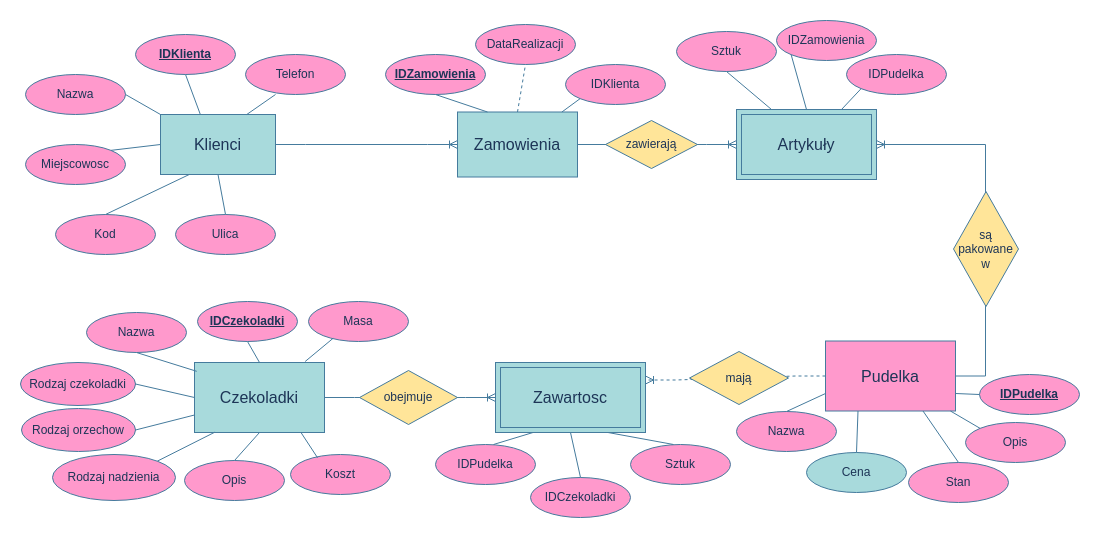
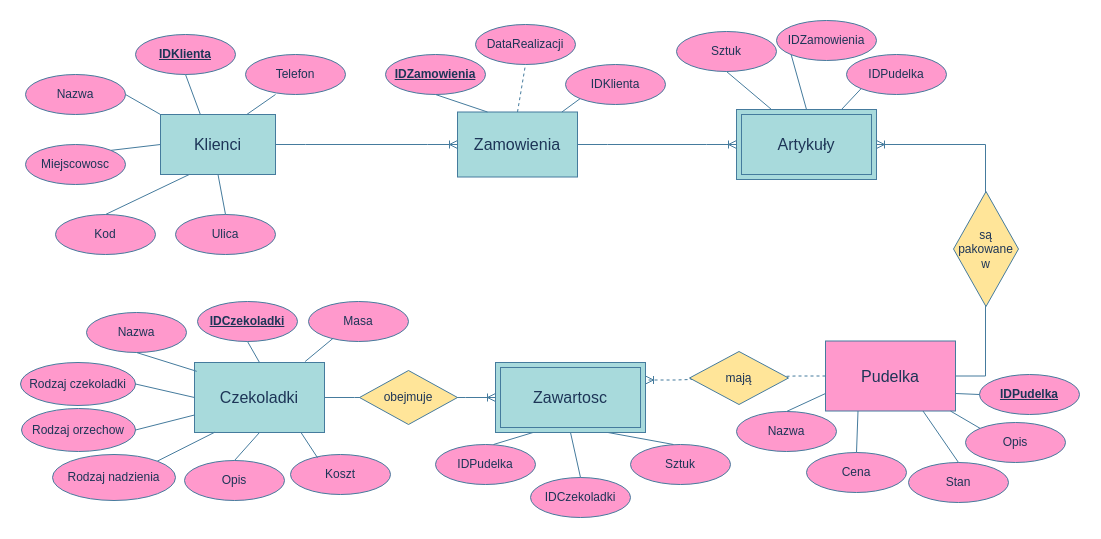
node "zawierają": removed
node "Cena": fillcolor #a8dadc -> #ff99cc
